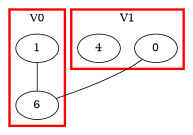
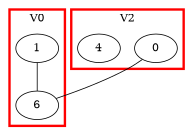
cluster "V1": label "V1" -> "V2"
